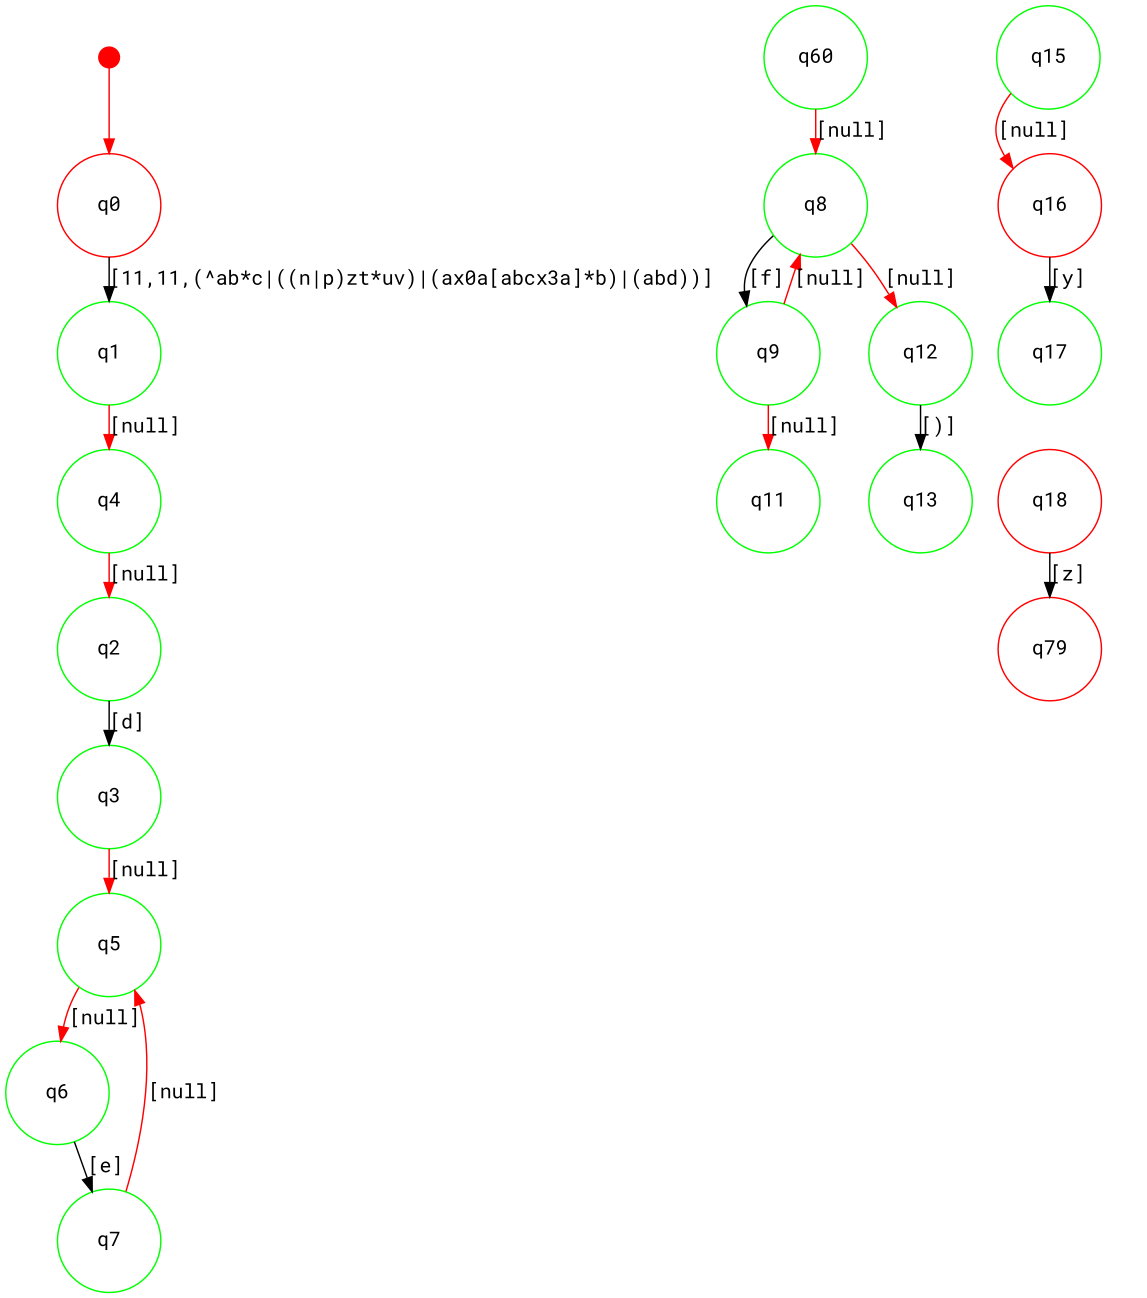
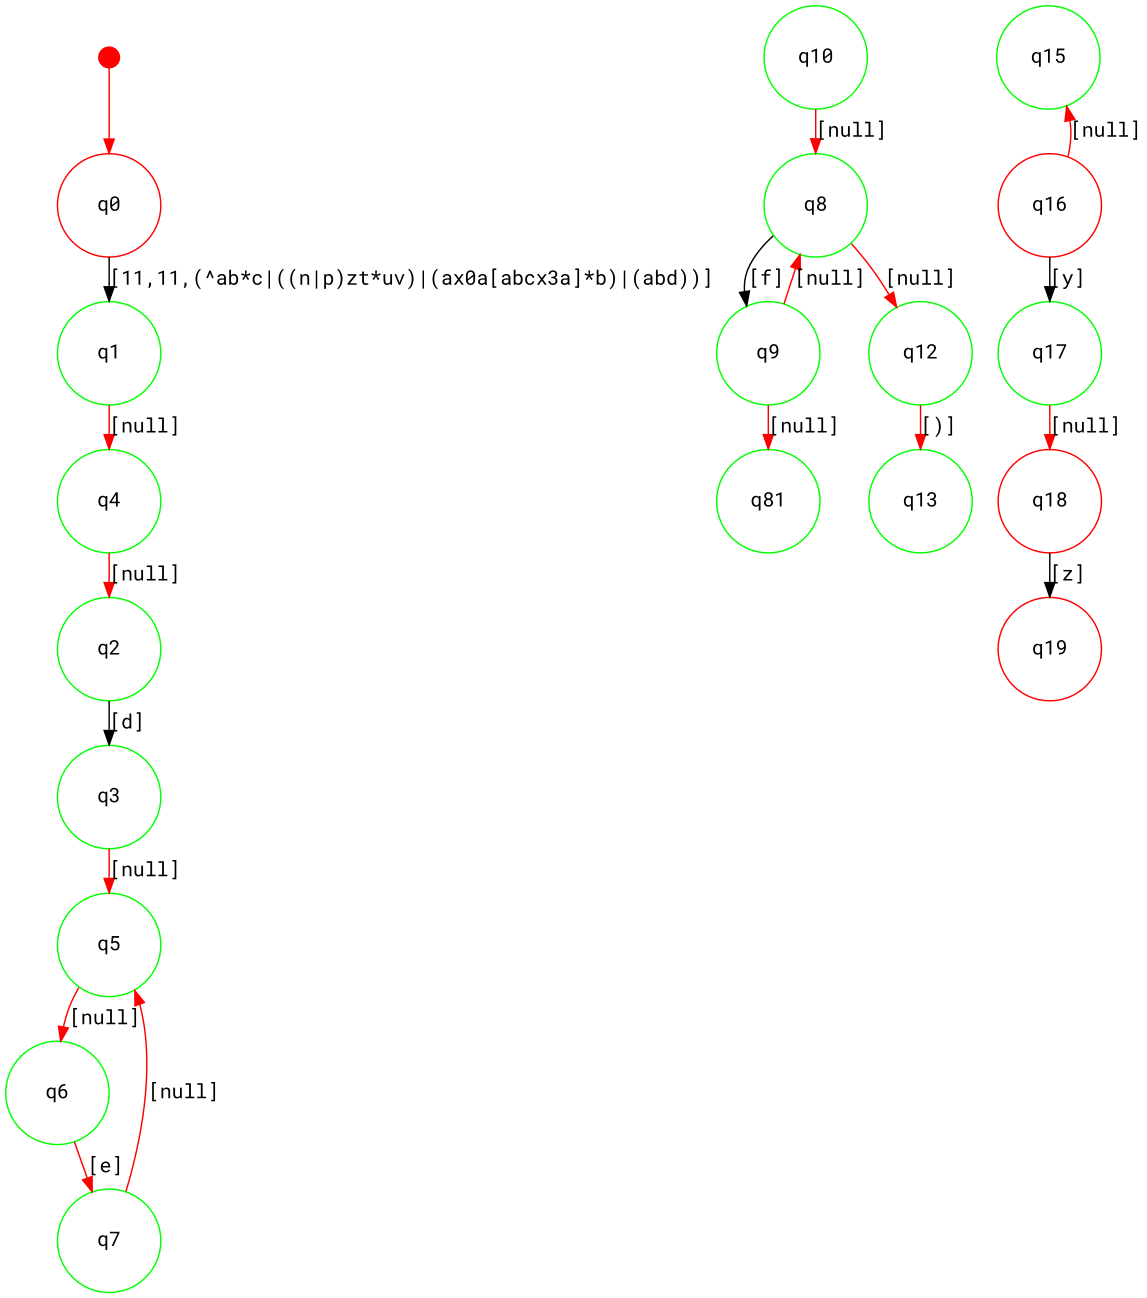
node "q60": label "q60" -> "q10"
edge "q15" -> "q16": reversed
edge "q12" -> "q13": color black -> red
edge "q17" -> "q18": added, label "[null]"
node "q11": label "q11" -> "q81"
node "q79": label "q79" -> "q19"
edge "q6" -> "q7": color black -> red
